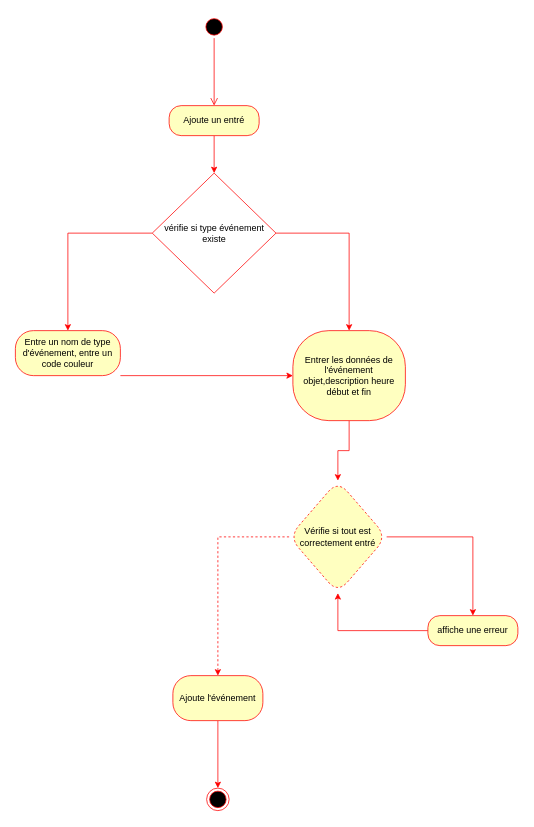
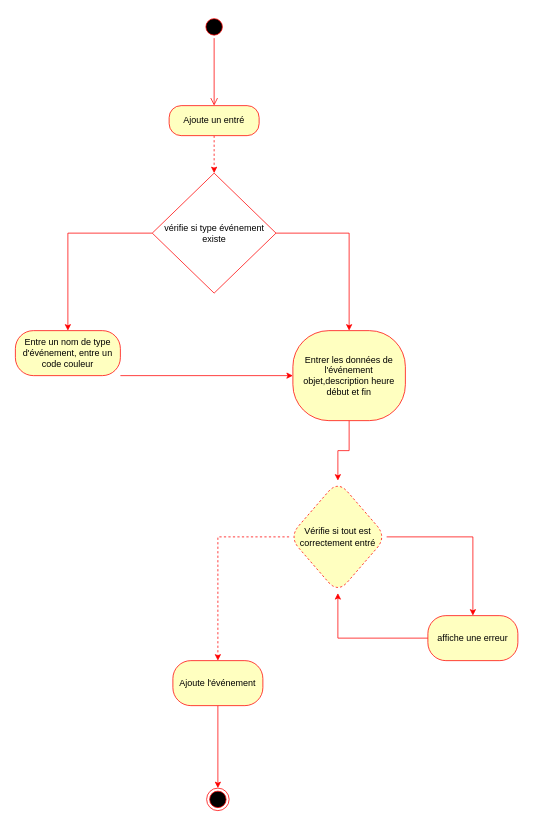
edge "Ajoute un entré" -> "vérifie si type événement existe": style solid -> dashed
node "affiche une erreur": size 90x30 -> 90x45
node "Ajoute l'événement": moved (218, 698) -> (218, 683)
